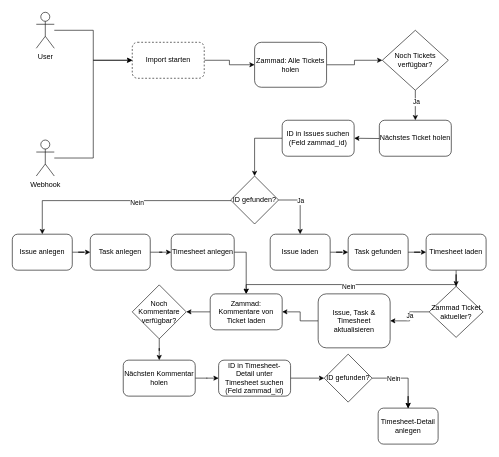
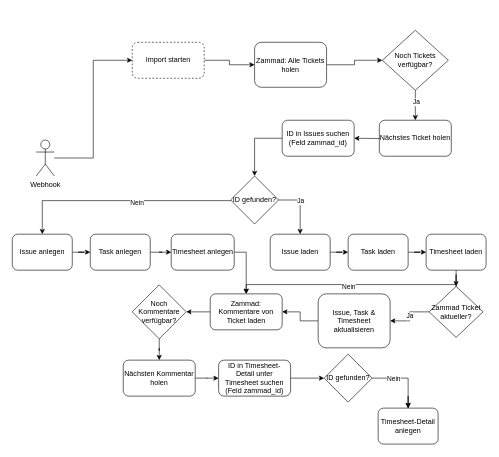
node "User": removed
edge "User" -> "Import starten": removed
node "Task gefunden": label "Task gefunden" -> "Task laden"
